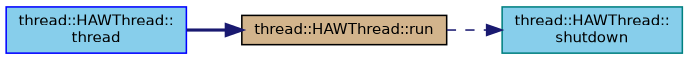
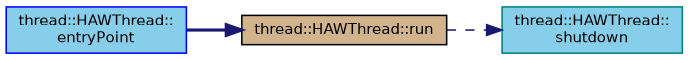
node "thread::HAWThread:: thread": label "thread::HAWThread:: thread" -> "thread::HAWThread:: entryPoint"
